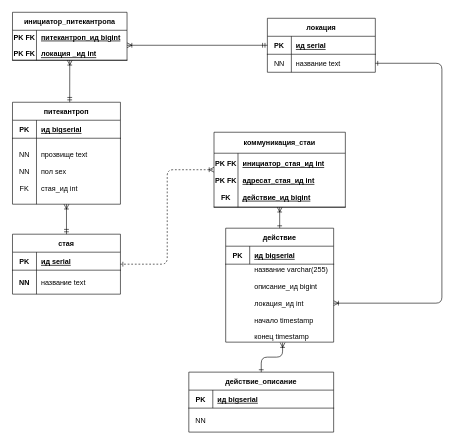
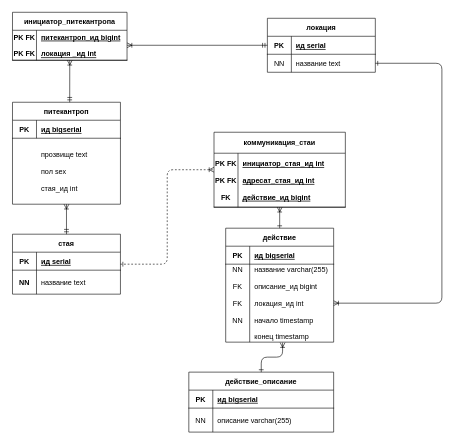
node "NN NN FK": removed
node "NN FK FK NN": added
node "описание varchar(255)": added
